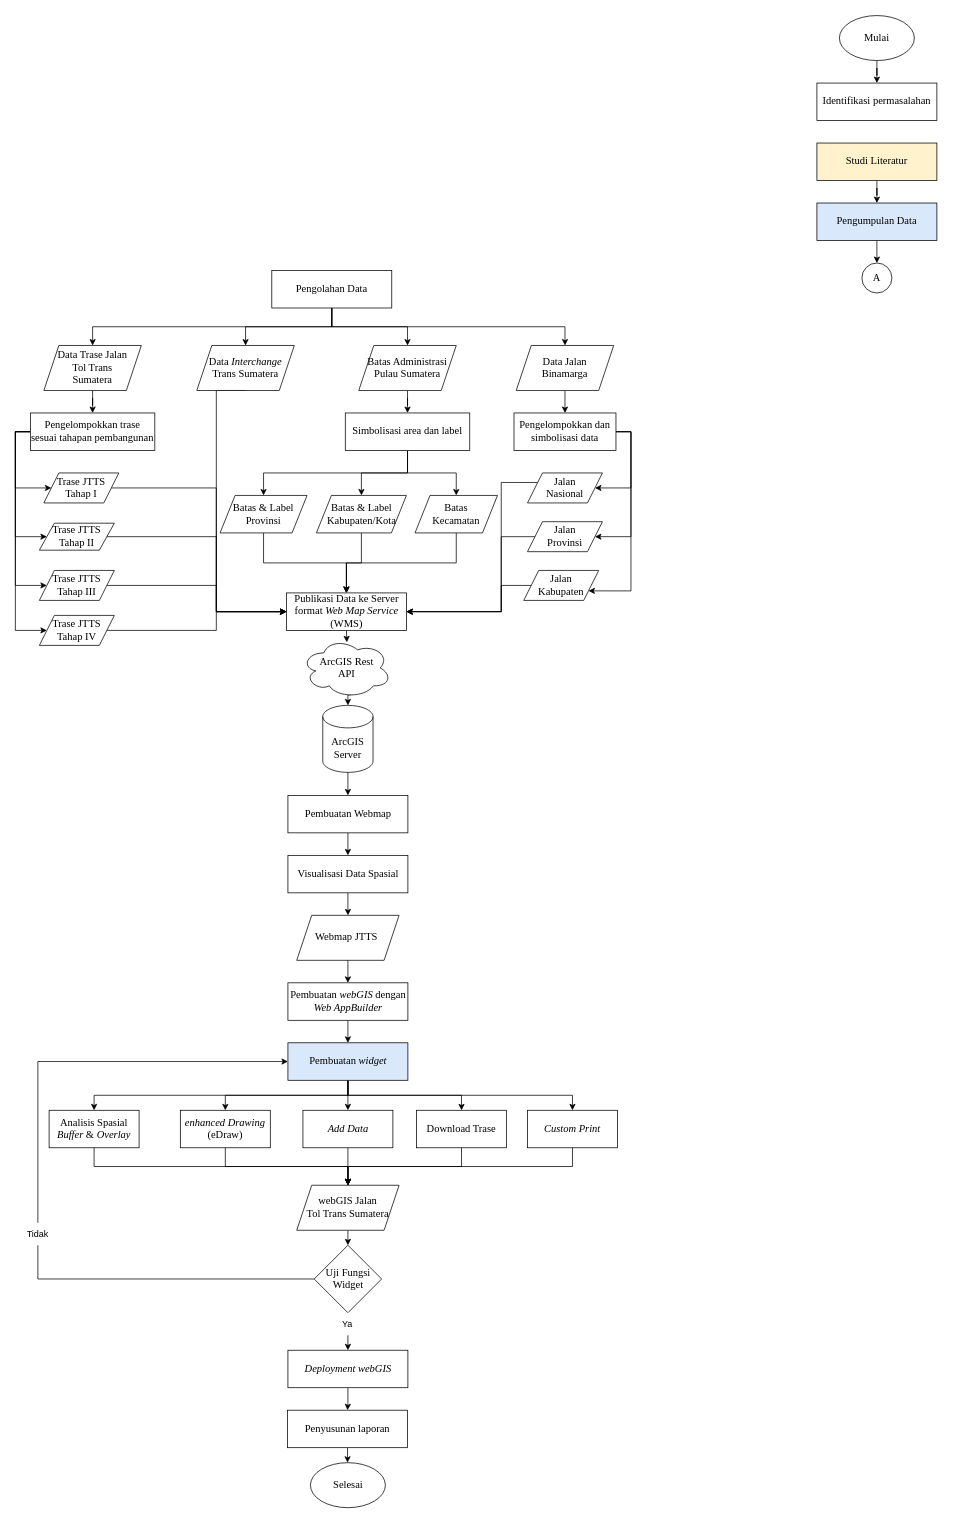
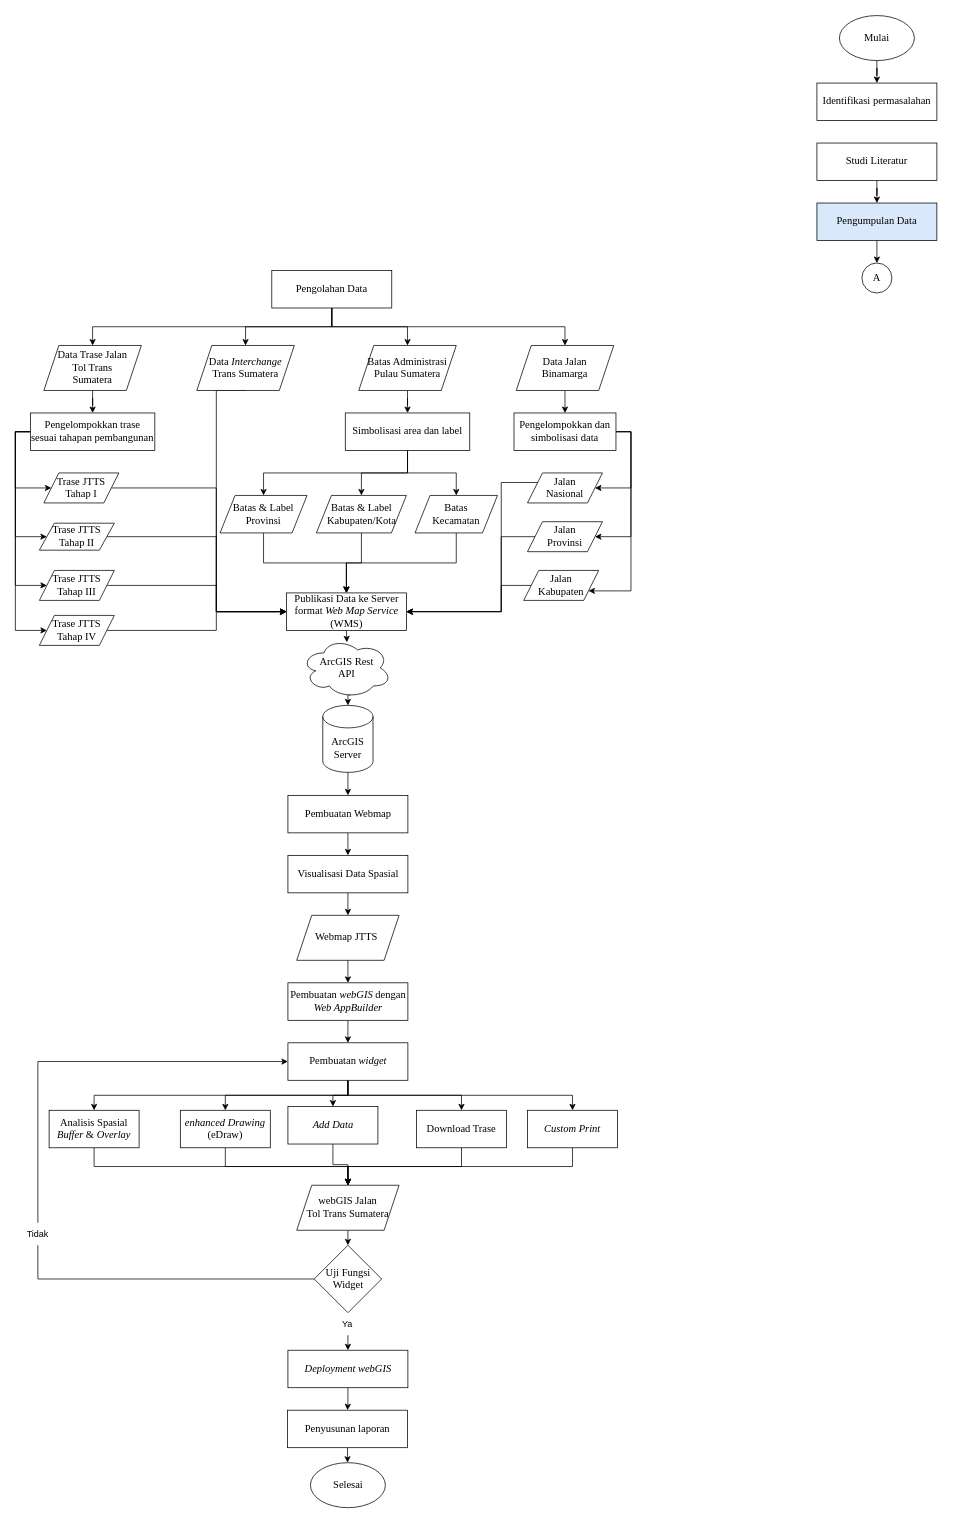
node "Studi Literatur": fillcolor #fff2cc -> #ffffff
node "Pembuatan widget": fillcolor #dae8fc -> #ffffff
node "Add Data": moved (348, 1129) -> (333, 1125)
